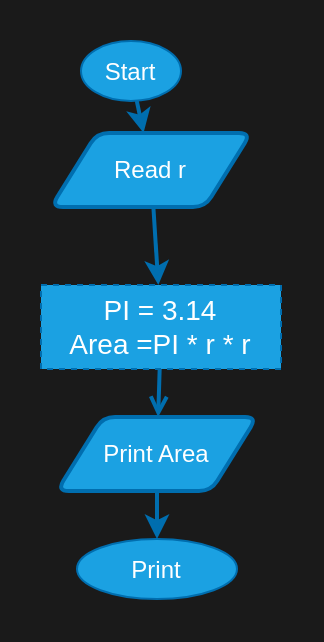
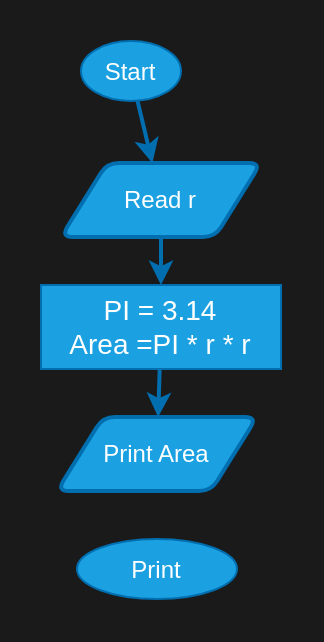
node "Read r": moved (151, 170) -> (161, 200)
node "PI = 3.14 Area =PI * r * r": style dashed -> solid
edge "PI = 3.14 Area =PI * r * r" -> "Print Area": arrowhead open -> classic
edge "Print Area" -> "Print": removed
